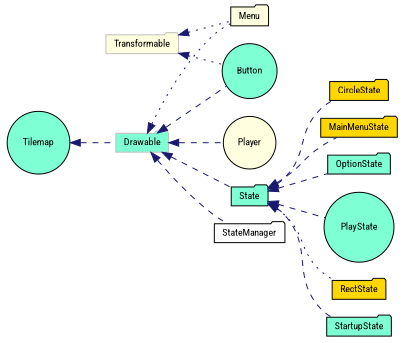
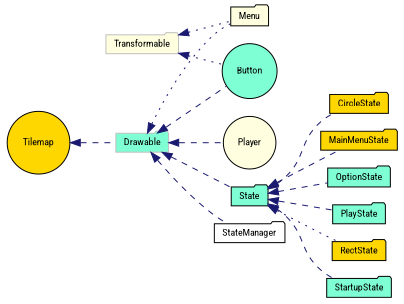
node "Tilemap": fillcolor aquamarine -> gold
node "PlayState": shape circle -> folder
